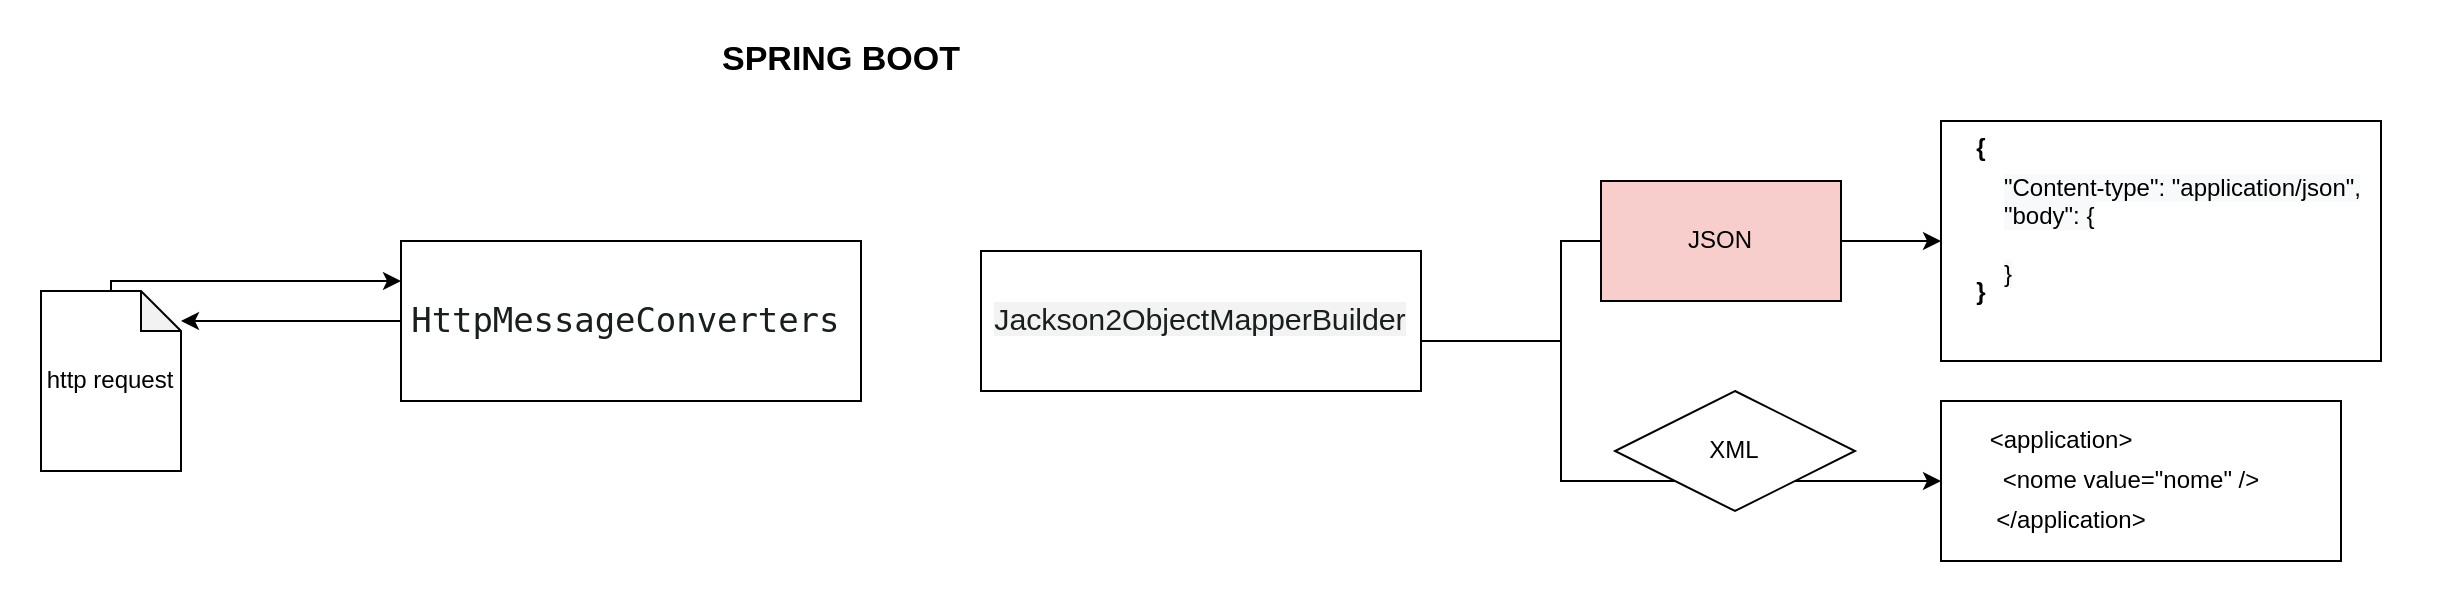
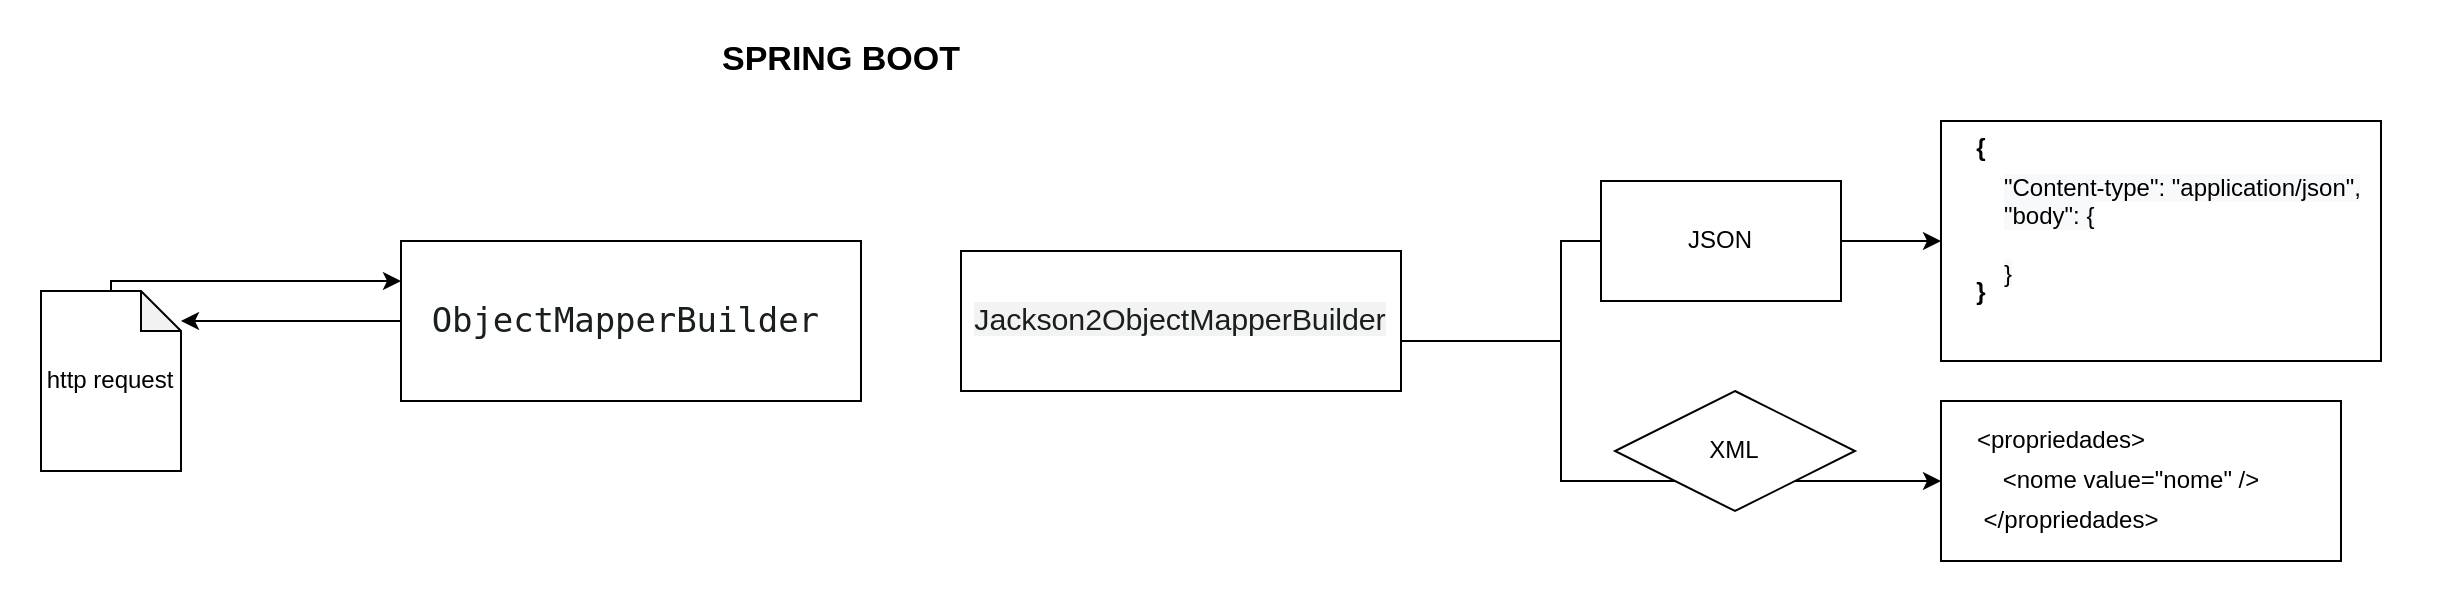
node "JSON": fillcolor #f8cecc -> #ffffff
node "HttpMessageConverters": label "HttpMessageConverters" -> "ObjectMapperBuilder"
node "Jackson2ObjectMapperBuilder": moved (1201, 321) -> (1181, 321)
node "<application>": label "<application>" -> "<propriedades>"
node "</application>": label "</application>" -> "</propriedades>"
